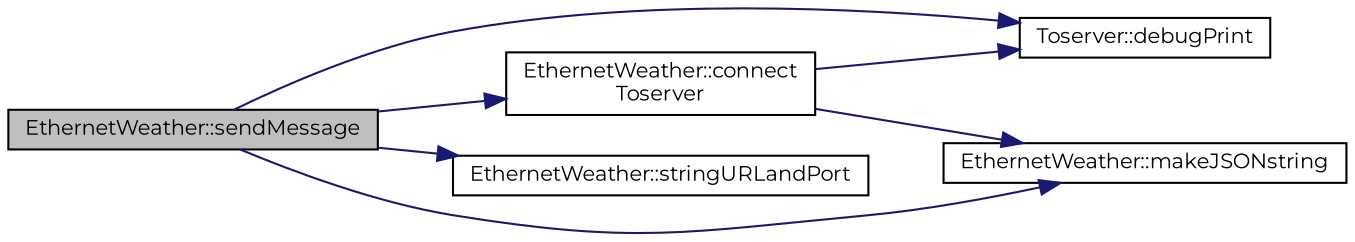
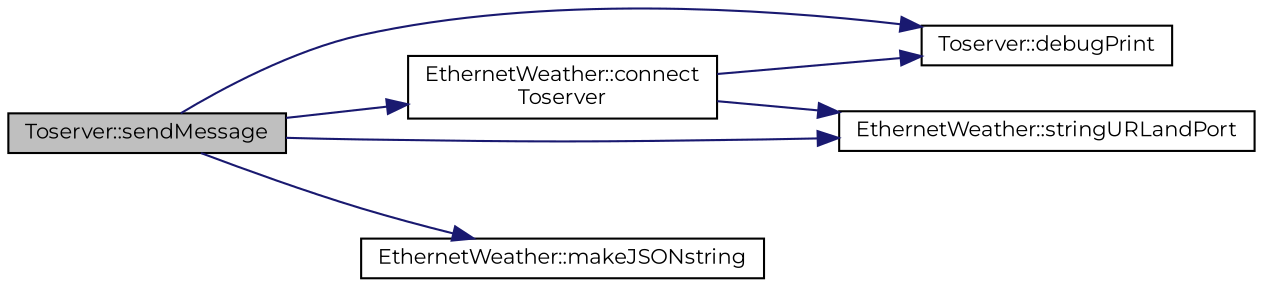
edge "EthernetWeather::connect Toserver" -> "EthernetWeather::makeJSONstring": now "EthernetWeather::connect Toserver" -> "EthernetWeather::stringURLandPort"
node "EthernetWeather::sendMessage": label "EthernetWeather::sendMessage" -> "Toserver::sendMessage"
